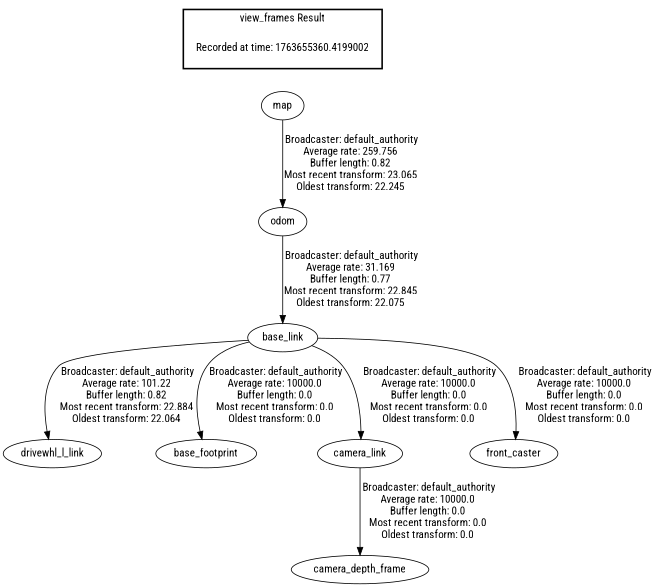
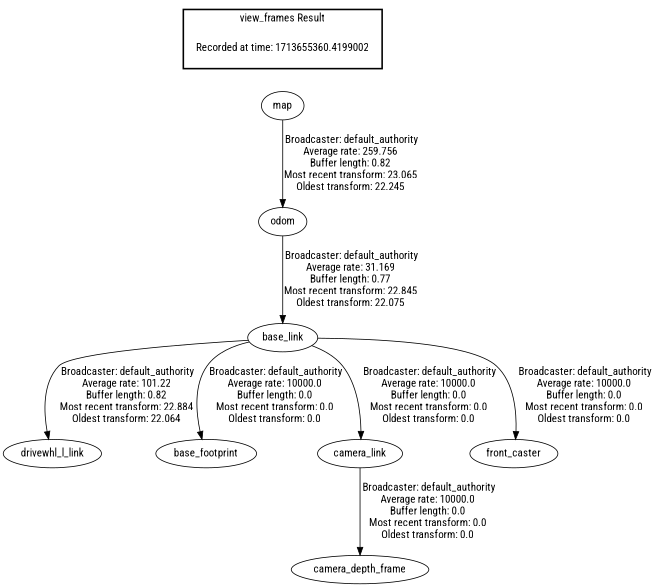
node "Recorded at time: 1763655360.4199002": label "Recorded at time: 1763655360.4199002" -> "Recorded at time: 1713655360.4199002"
